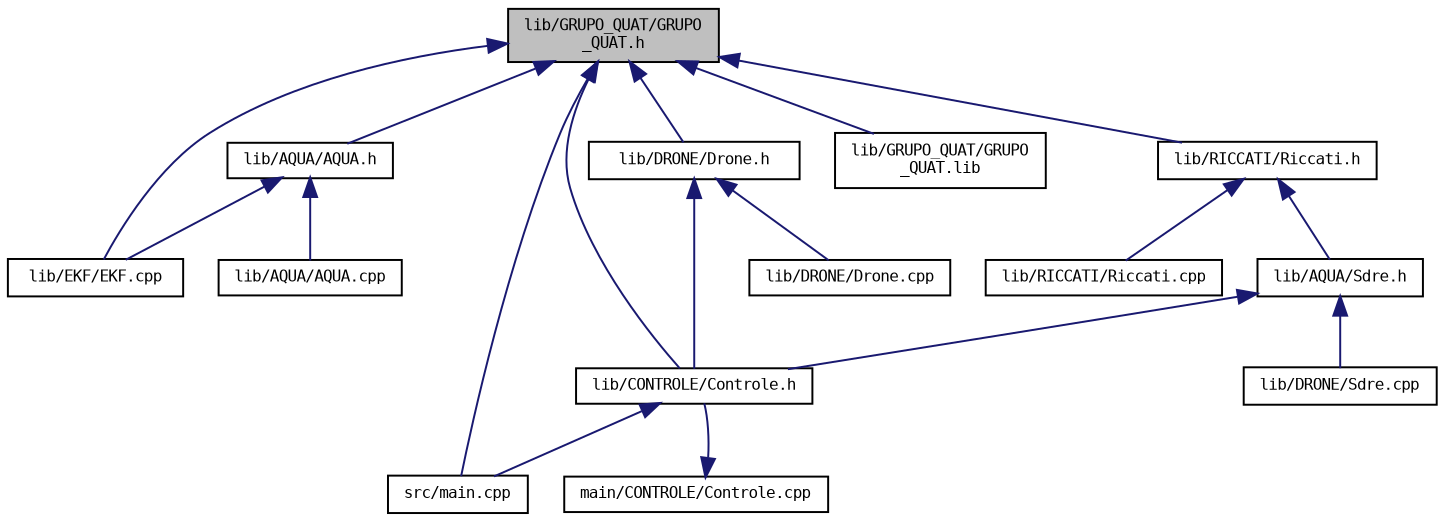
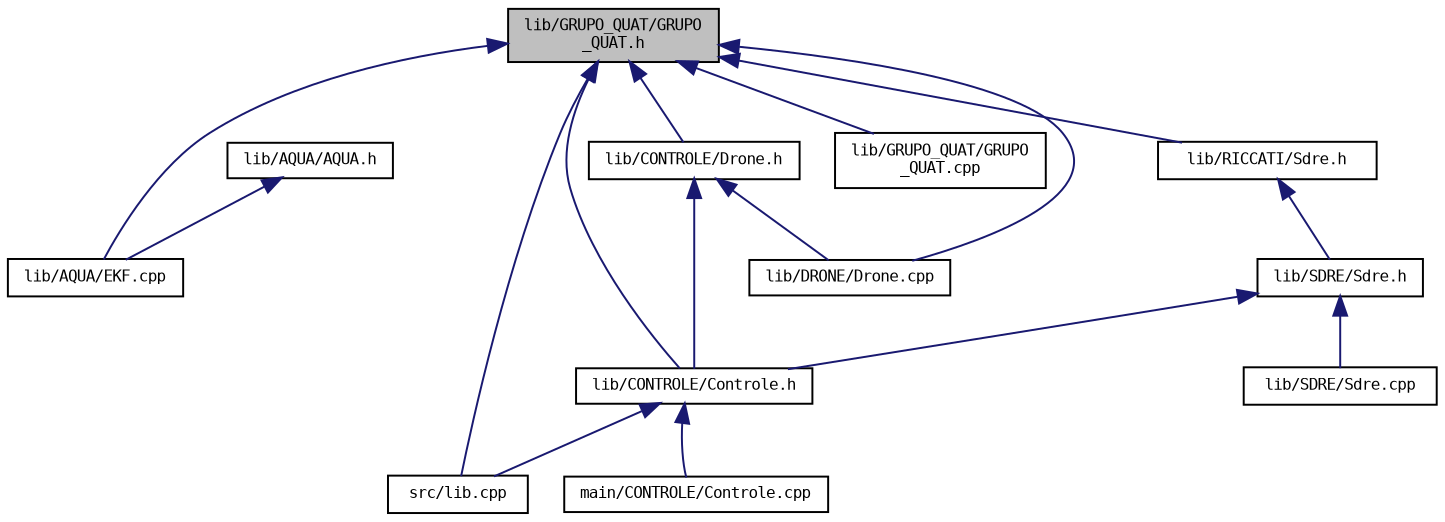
edge "lib/AQUA/AQUA.h" -> "lib/GRUPO_QUAT/GRUPO _QUAT.h": now "lib/DRONE/Drone.cpp" -> "lib/GRUPO_QUAT/GRUPO _QUAT.h"
node "lib/DRONE/Drone.h": label "lib/DRONE/Drone.h" -> "lib/CONTROLE/Drone.h"
node "lib/GRUPO_QUAT/GRUPO _QUAT.lib": label "lib/GRUPO_QUAT/GRUPO _QUAT.lib" -> "lib/GRUPO_QUAT/GRUPO _QUAT.cpp"
node "lib/RICCATI/Riccati.h": label "lib/RICCATI/Riccati.h" -> "lib/RICCATI/Sdre.h"
node "lib/EKF/EKF.cpp": label "lib/EKF/EKF.cpp" -> "lib/AQUA/EKF.cpp"
node "lib/AQUA/AQUA.cpp": removed
node "lib/RICCATI/Riccati.cpp": removed
node "lib/AQUA/Sdre.h": label "lib/AQUA/Sdre.h" -> "lib/SDRE/Sdre.h"
node "lib/DRONE/Sdre.cpp": label "lib/DRONE/Sdre.cpp" -> "lib/SDRE/Sdre.cpp"
edge "lib/CONTROLE/Controle.h" -> "main/CONTROLE/Controle.cpp": reversed
node "src/main.cpp": label "src/main.cpp" -> "src/lib.cpp"
